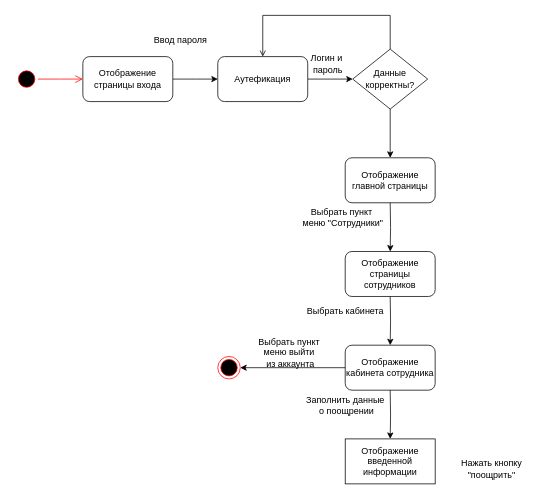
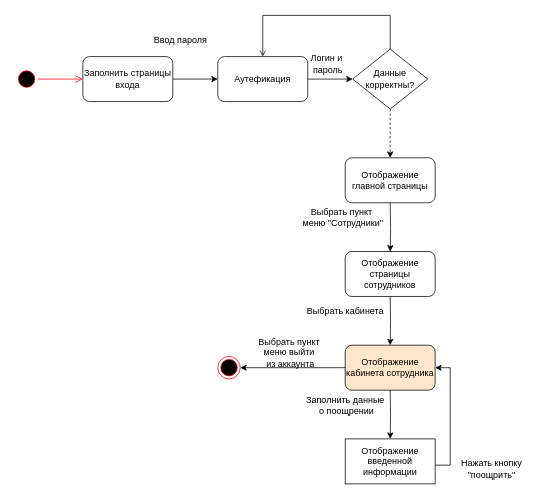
node "Отображение страницы входа": label "Отображение страницы входа" -> "Заполнить страницы входа"
edge "Данные корректны?" -> "Отображение главной страницы": style solid -> dashed
node "Отображение кабинета сотрудника": fillcolor #ffffff -> #ffe6cc
edge "Отображение введенной информации" -> "Отображение кабинета сотрудника": added
